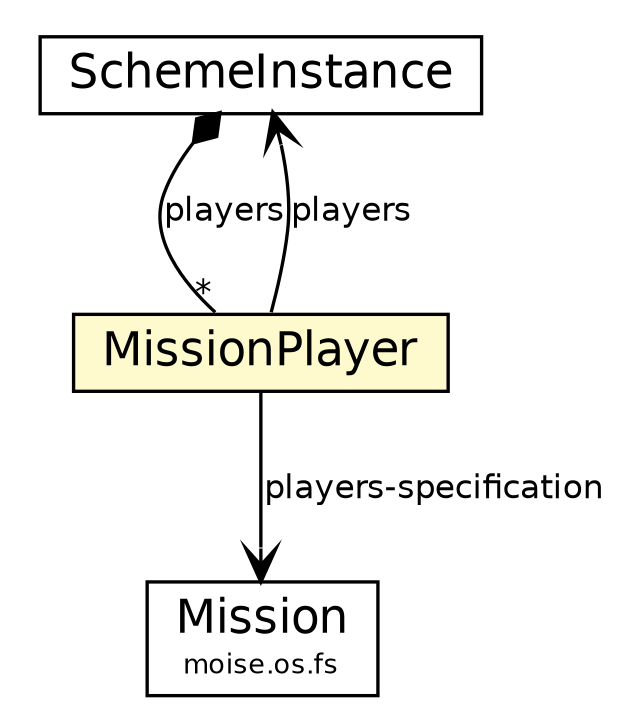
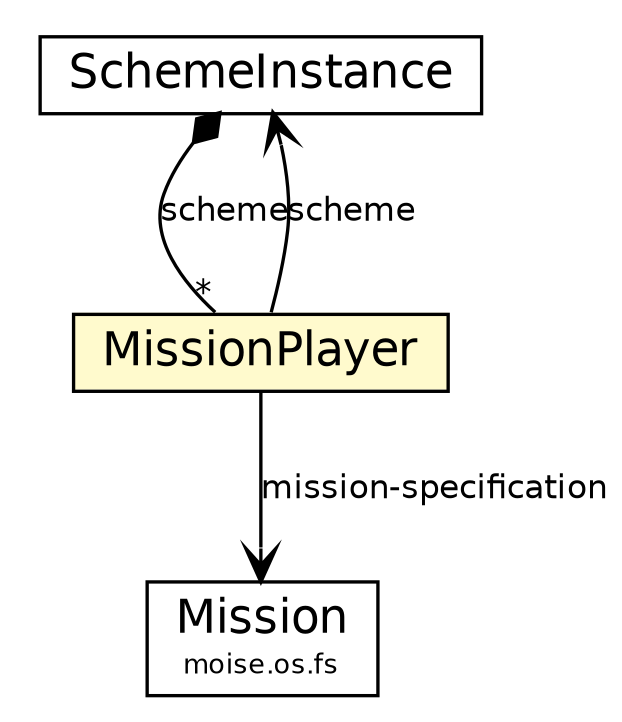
edge "SchemeInstance" -- "MissionPlayer": label "players" -> "scheme"
edge "MissionPlayer" -> "SchemeInstance": label "players" -> "scheme"
edge "MissionPlayer" -> "Mission": label "players-specification" -> "mission-specification"
